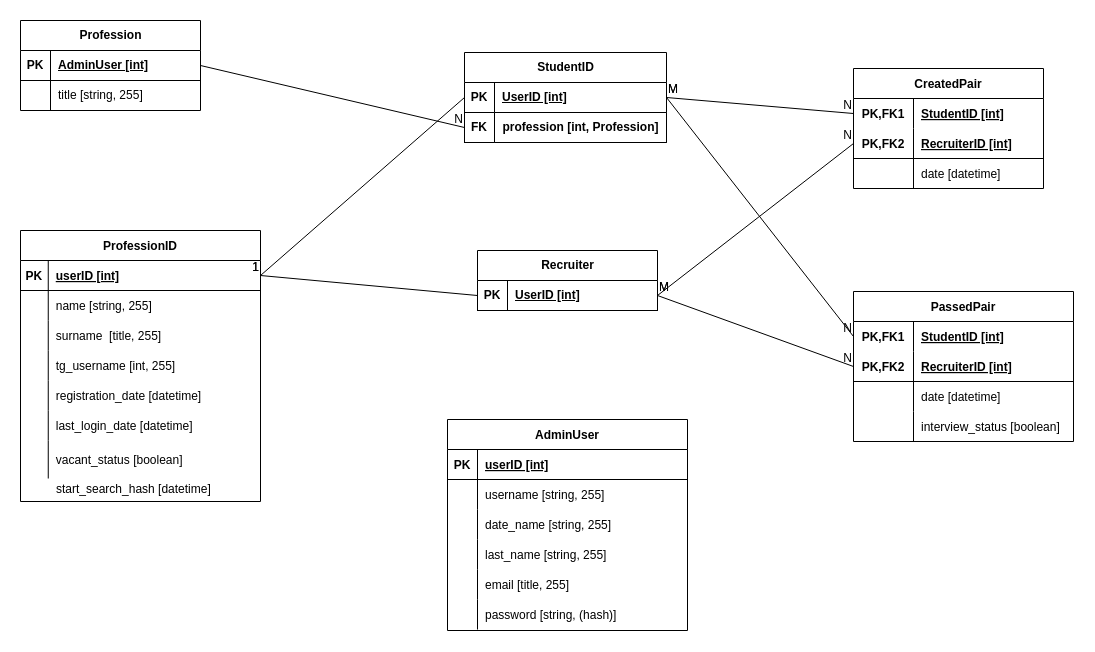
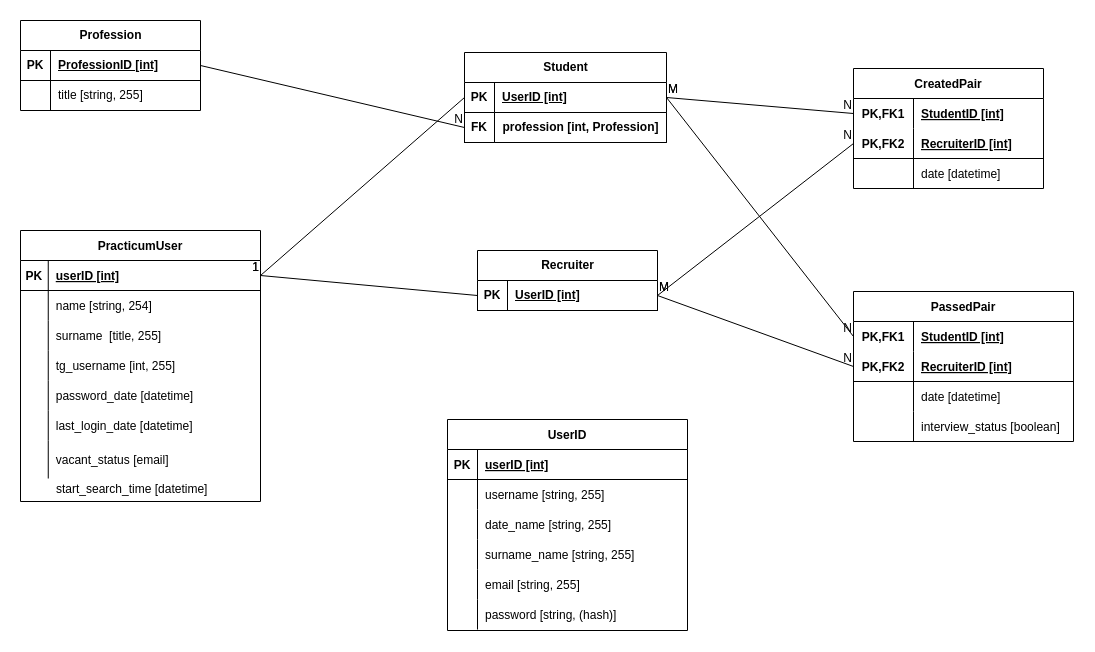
node "AdminUser [int]": label "AdminUser [int]" -> "ProfessionID [int]"
node "StudentID": label "StudentID" -> "Student"
node "ProfessionID": label "ProfessionID" -> "PracticumUser"
node "name [string, 255]": label "name [string, 255]" -> "name [string, 254]"
node "registration_date [datetime]": label "registration_date [datetime]" -> "password_date [datetime]"
node "AdminUser": label "AdminUser" -> "UserID"
node "vacant_status [boolean]": label "vacant_status [boolean]" -> "vacant_status [email]"
node "start_search_hash [datetime]": label "start_search_hash [datetime]" -> "start_search_time [datetime]"
node "last_name [string, 255]": label "last_name [string, 255]" -> "surname_name [string, 255]"
node "email [title, 255]": label "email [title, 255]" -> "email [string, 255]"
